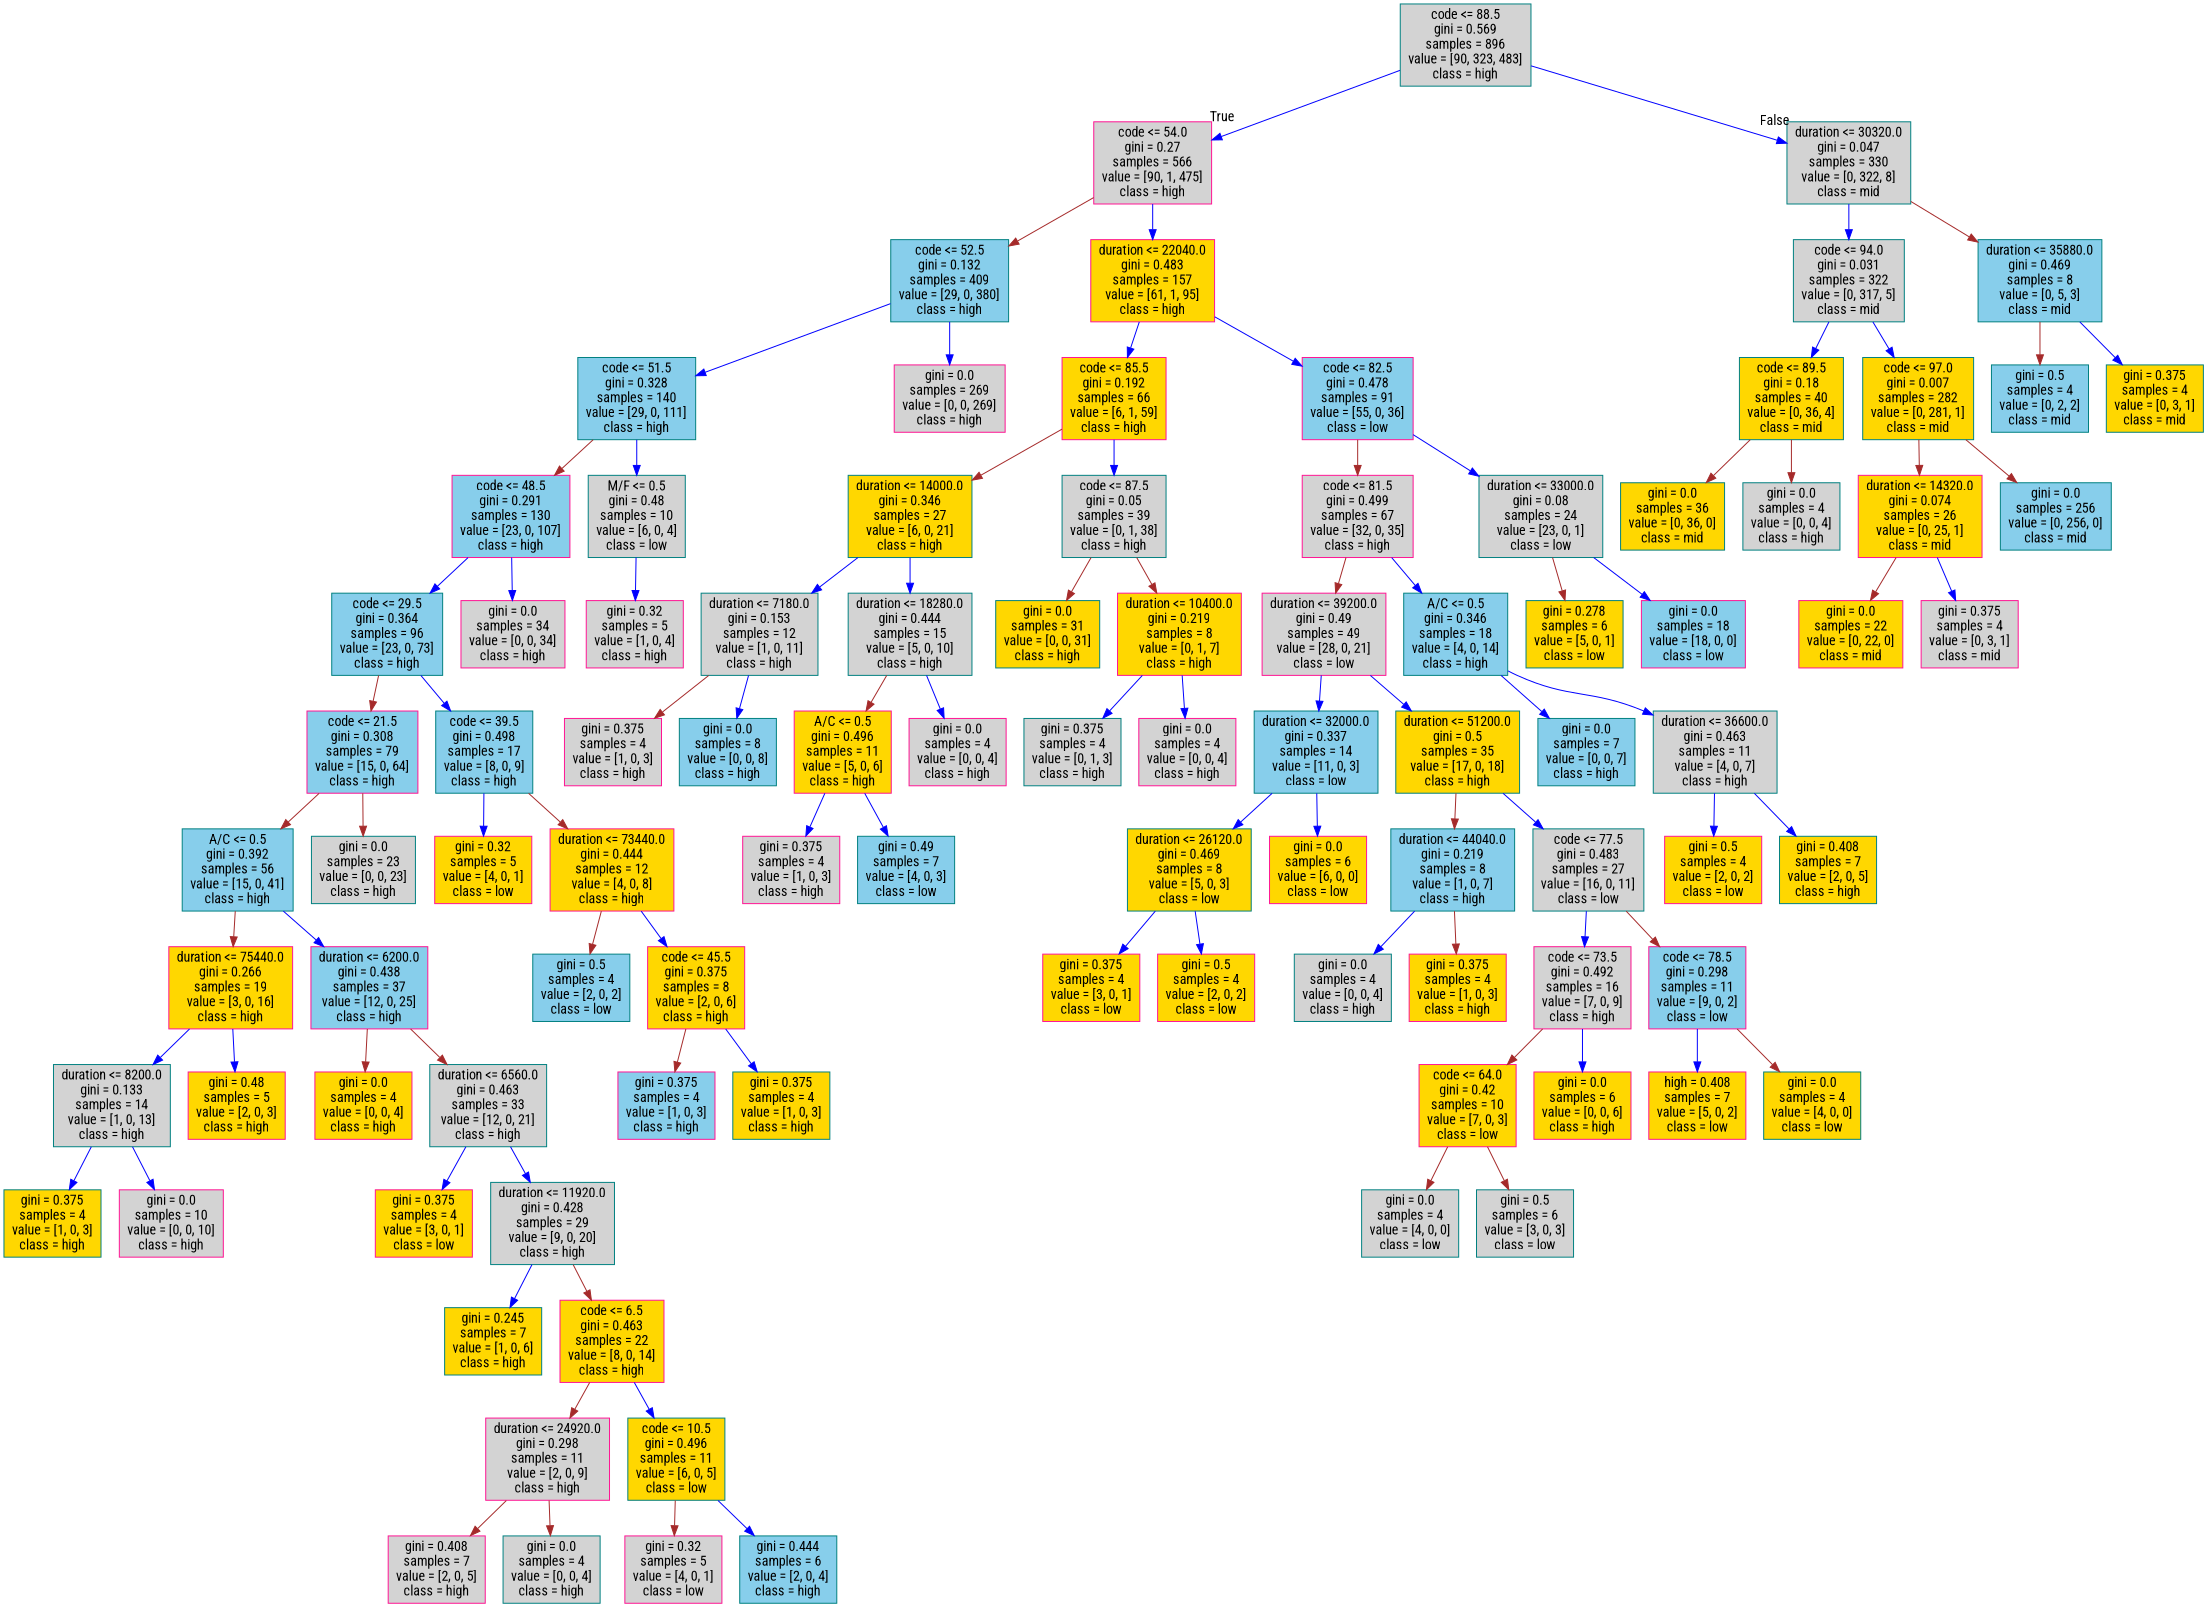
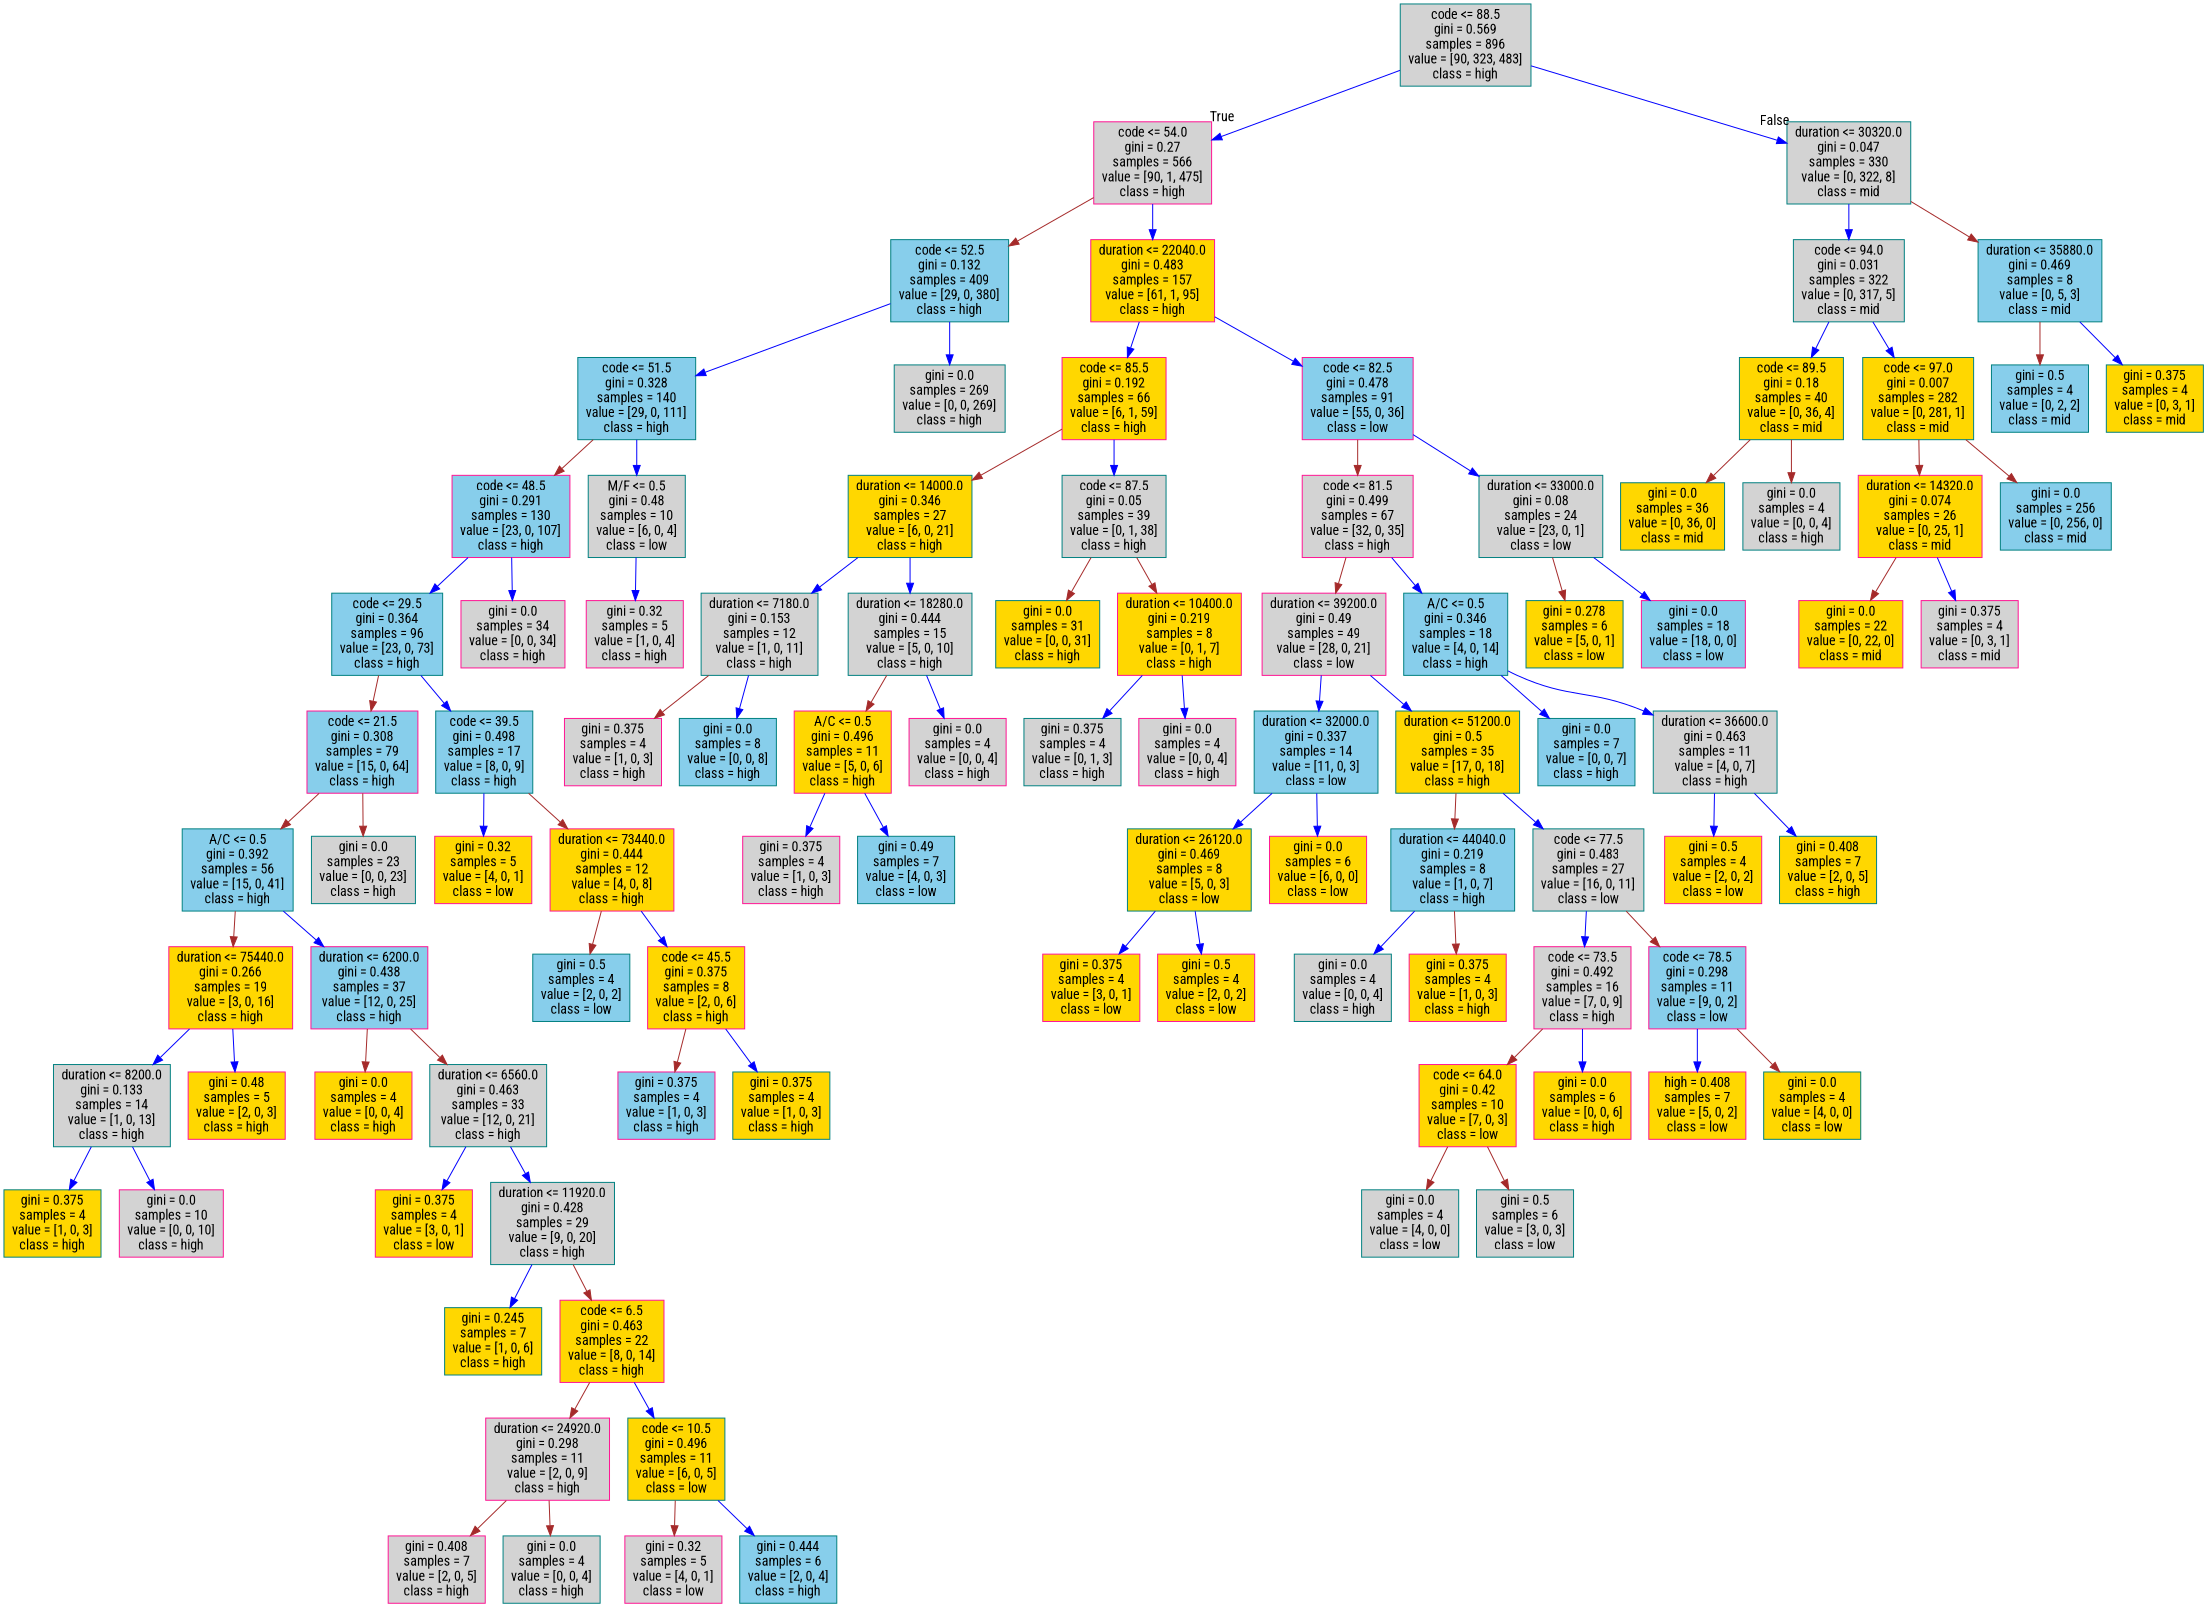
node "gini = 0.0 samples = 269 value = [0, 0, 269] class = high": color deeppink -> teal
